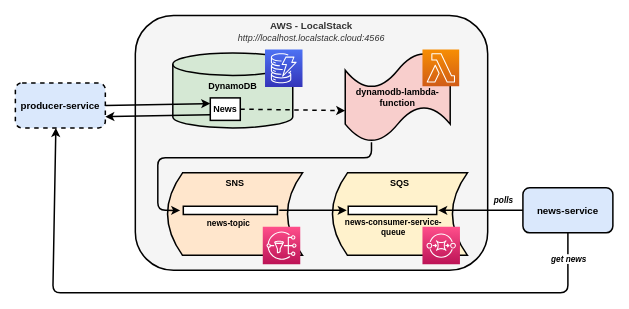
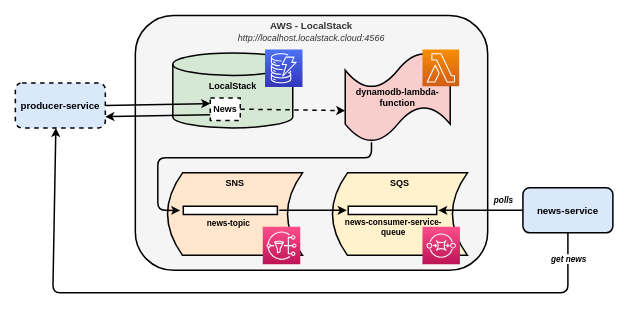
node "DynamoDB": label "DynamoDB" -> "LocalStack"
node "News": style solid -> dashed
